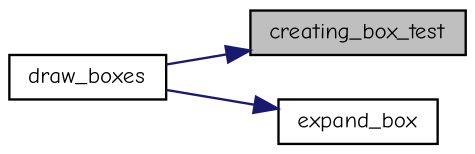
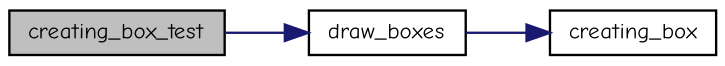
edge "draw_boxes" -> "creating_box_test": reversed
node "expand_box": label "expand_box" -> "creating_box"
